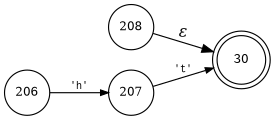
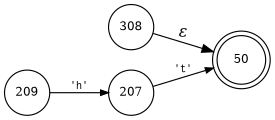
node "208": label "208" -> "308"
node "30": label "30" -> "50"
node "206": label "206" -> "209"
